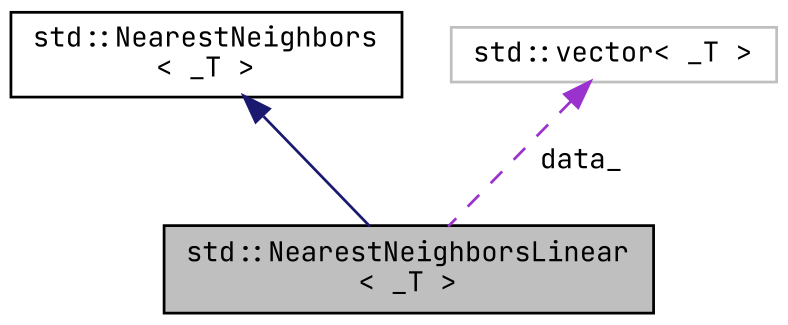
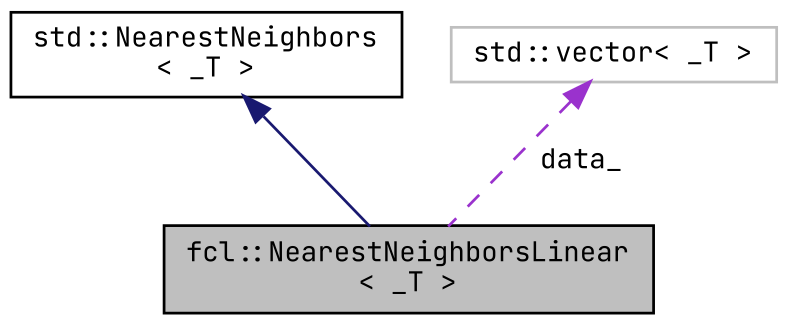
node "std::NearestNeighborsLinear < _T >": label "std::NearestNeighborsLinear < _T >" -> "fcl::NearestNeighborsLinear < _T >"
